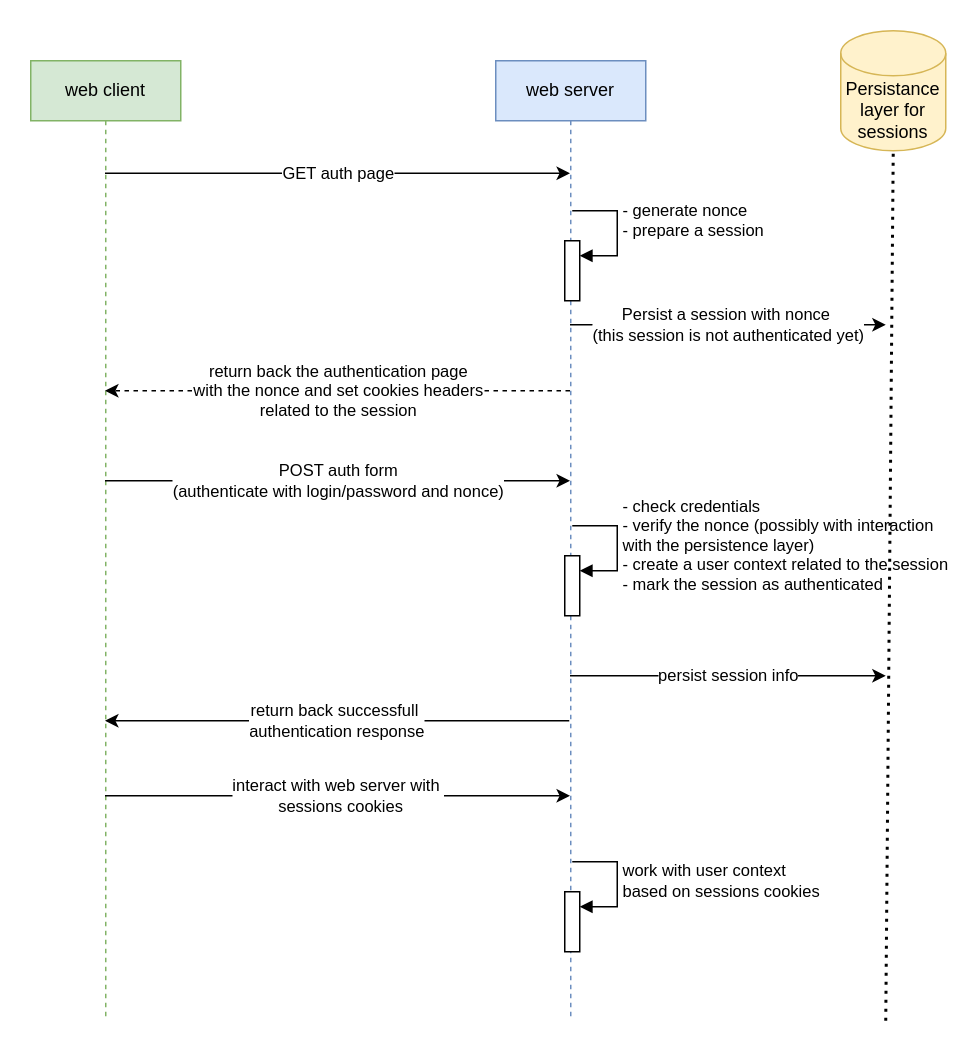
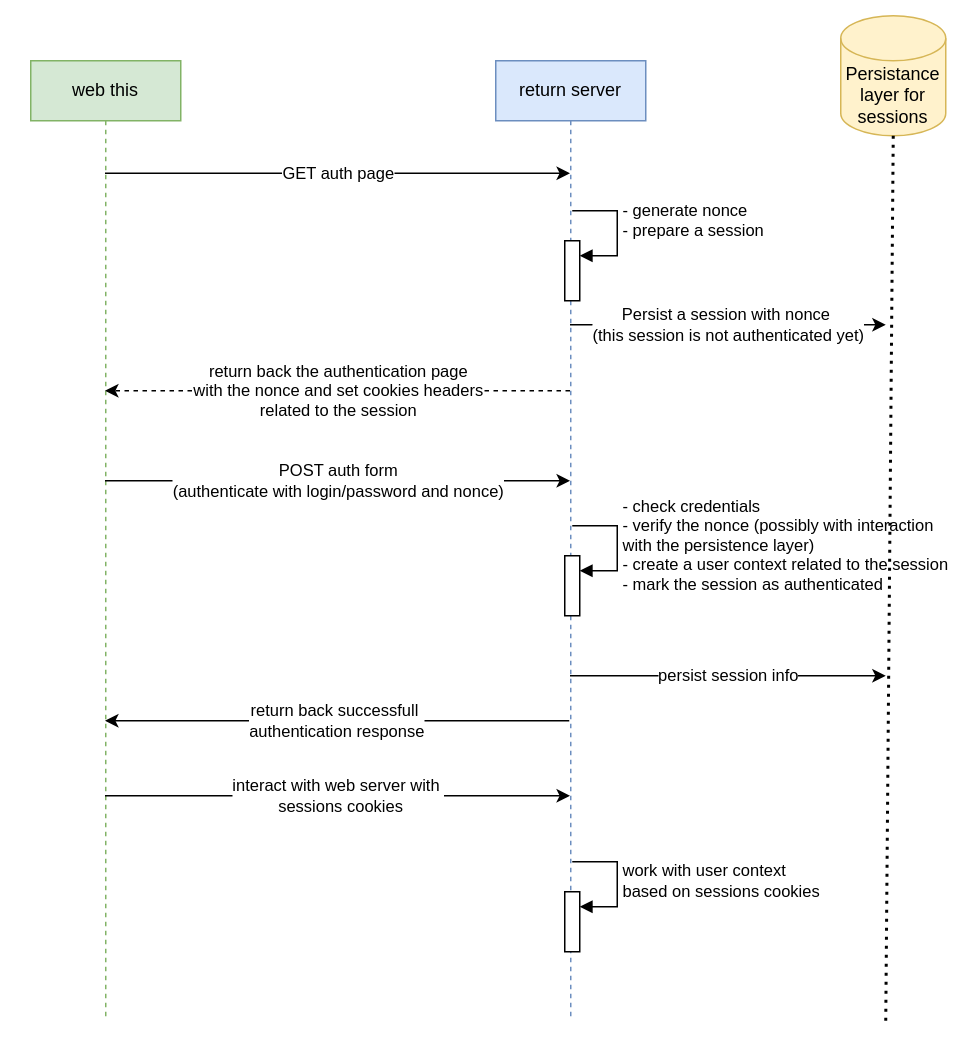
node "web client": label "web client" -> "web this"
node "web server": label "web server" -> "return server"
node "Persistance layer for sessions": moved (893, 91) -> (893, 76)
